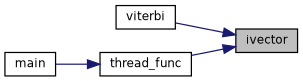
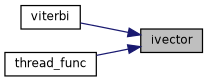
node "main": removed
